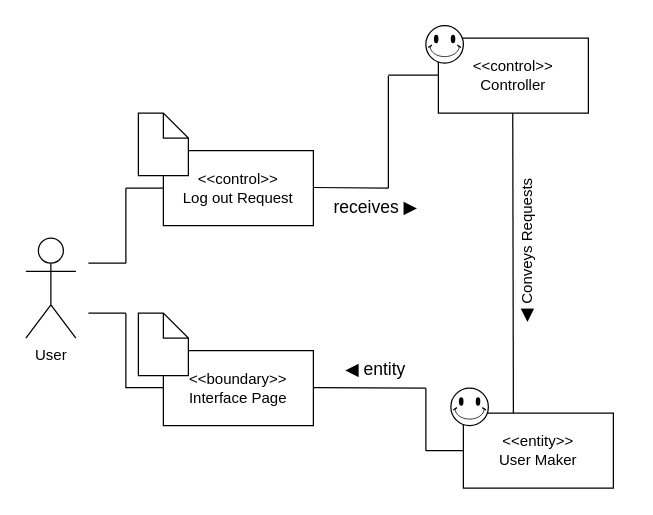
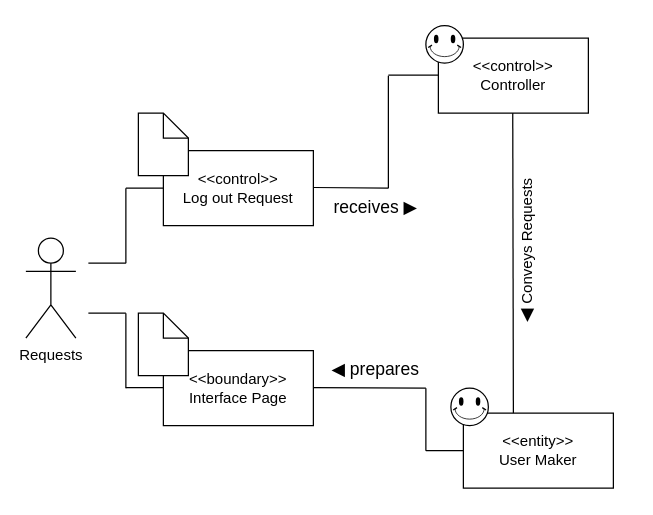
node "User": label "User" -> "Requests"
node "◀ entity": label "◀ entity" -> "◀ prepares"
